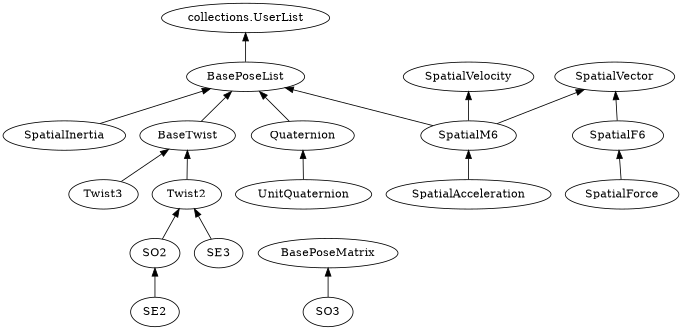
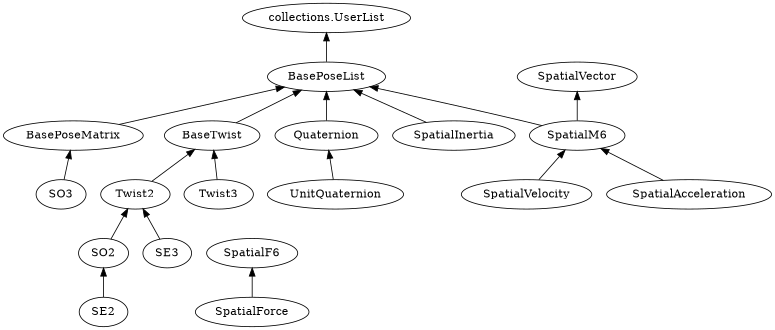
edge "BasePoseMatrix" -> "BasePoseList": added
edge "SpatialM6" -> "SpatialVelocity": reversed
edge "SpatialF6" -> "SpatialVector": removed
